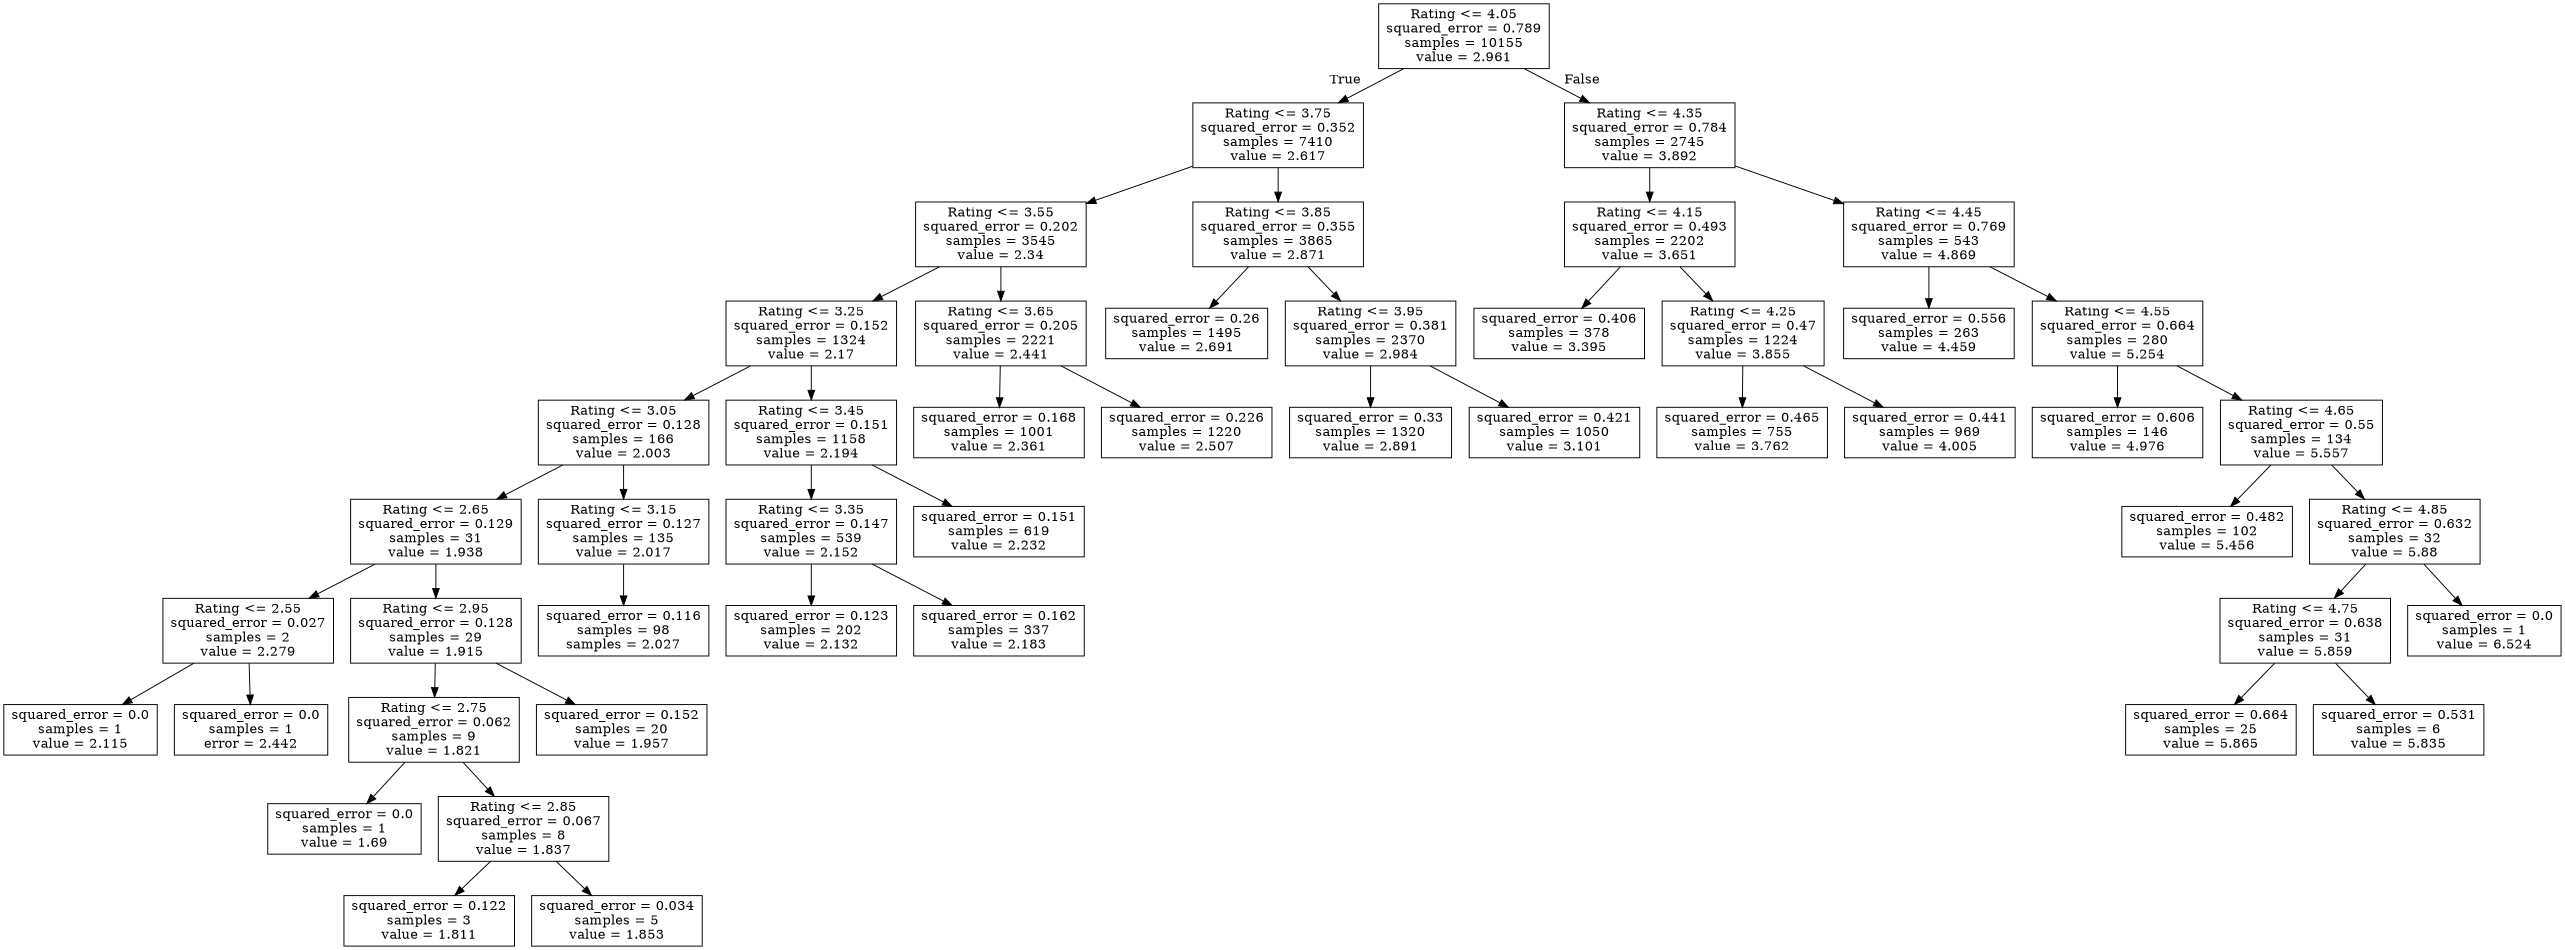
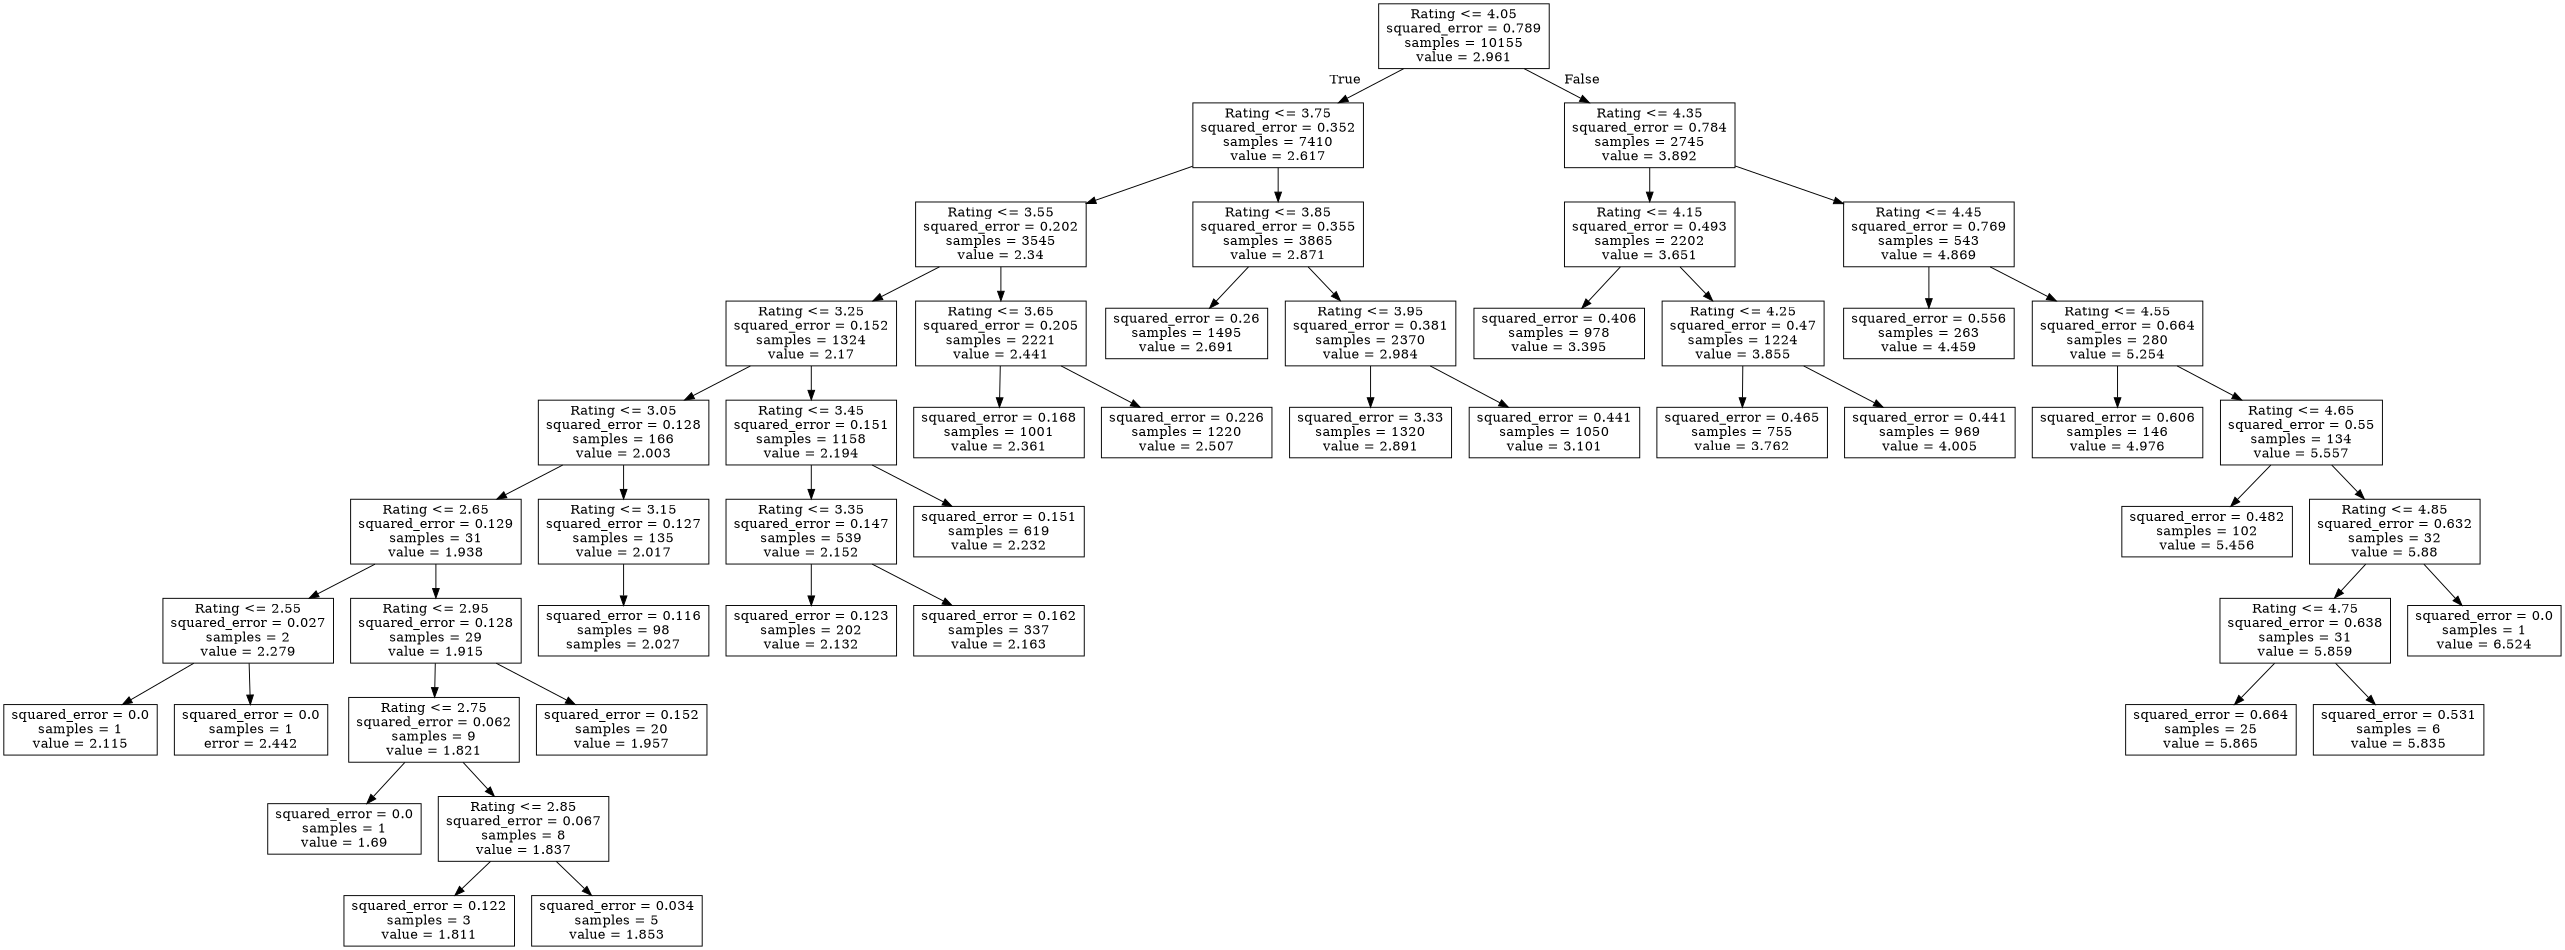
node "squared_error = 0.406 samples = 378 value = 3.395": label "squared_error = 0.406 samples = 378 value = 3.395" -> "squared_error = 0.406 samples = 978 value = 3.395"
node "squared_error = 0.33 samples = 1320 value = 2.891": label "squared_error = 0.33 samples = 1320 value = 2.891" -> "squared_error = 3.33 samples = 1320 value = 2.891"
node "squared_error = 0.421 samples = 1050 value = 3.101": label "squared_error = 0.421 samples = 1050 value = 3.101" -> "squared_error = 0.441 samples = 1050 value = 3.101"
node "squared_error = 0.162 samples = 337 value = 2.183": label "squared_error = 0.162 samples = 337 value = 2.183" -> "squared_error = 0.162 samples = 337 value = 2.163"
